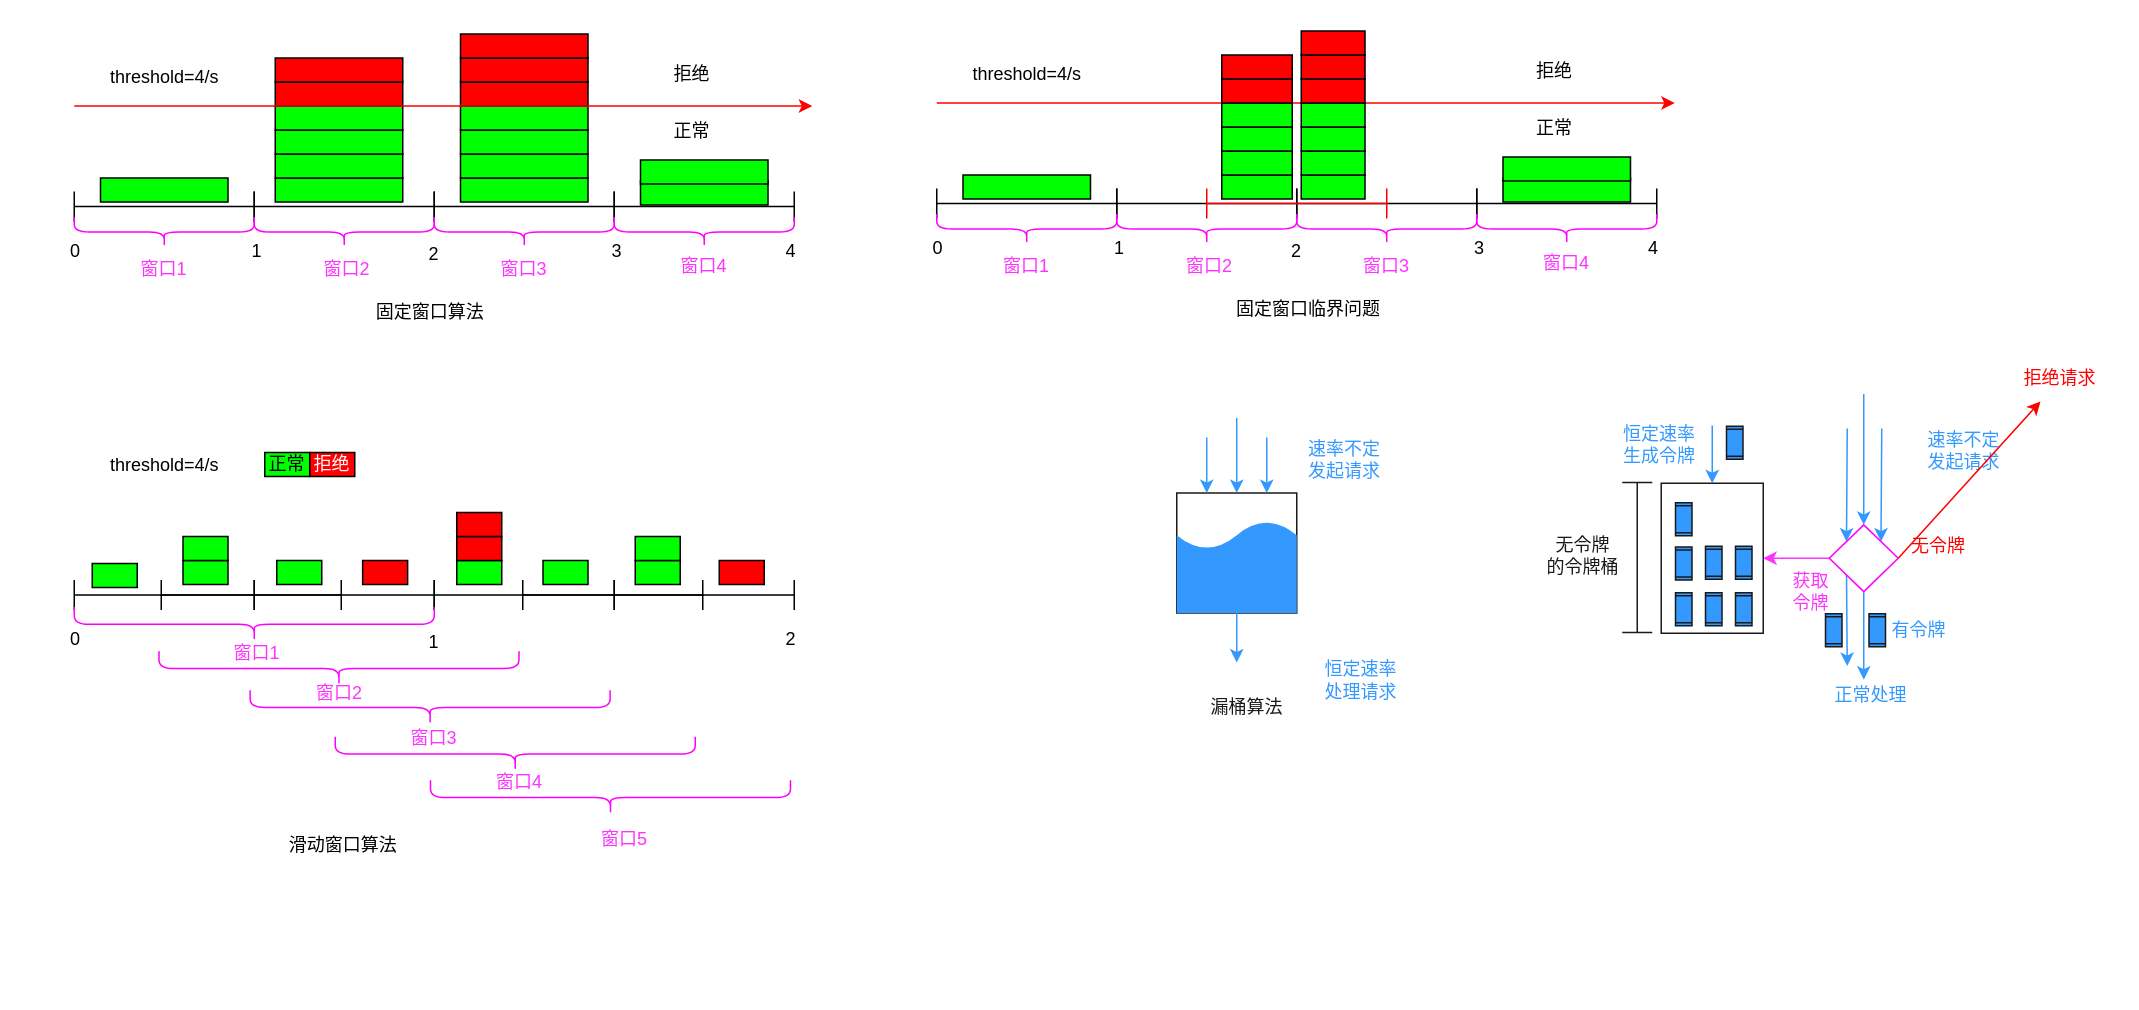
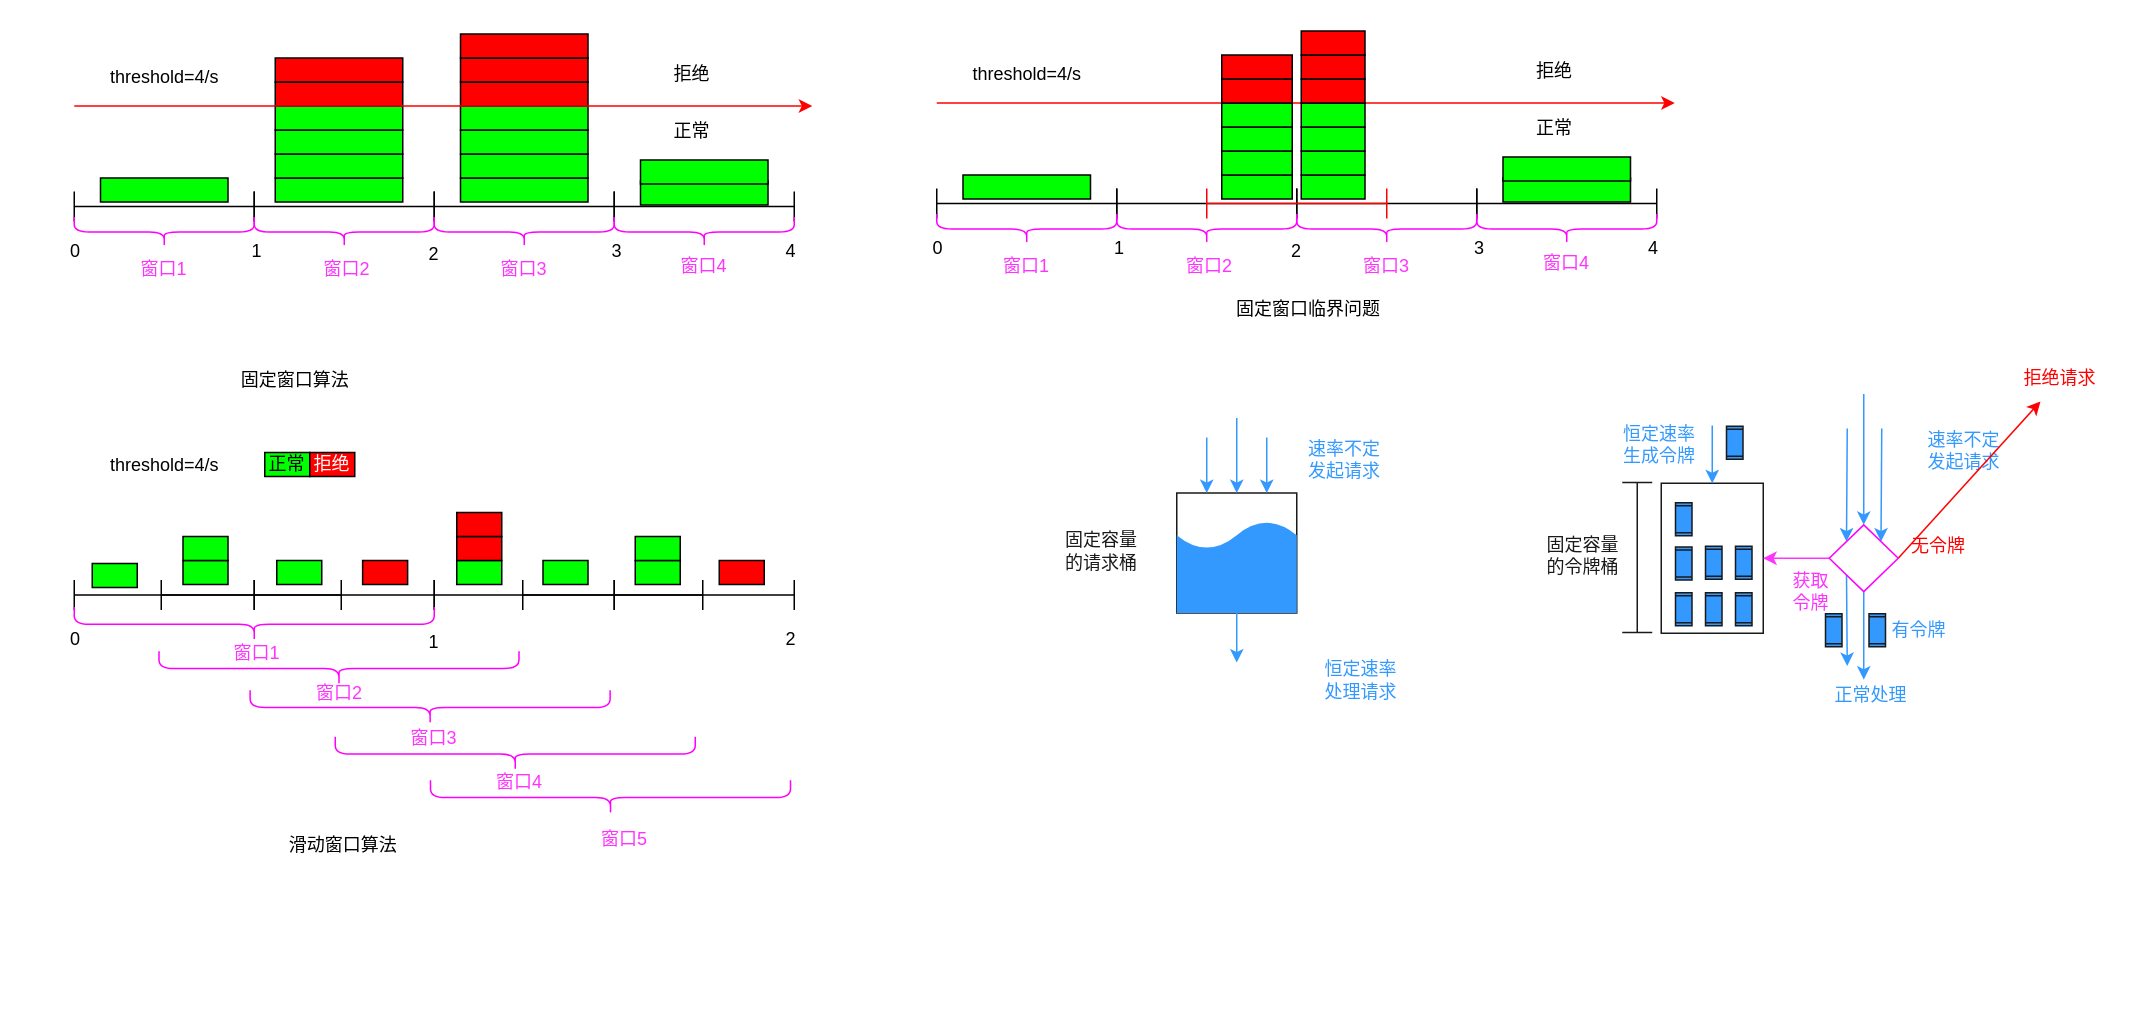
node "固定窗口算法": moved (430, 312) -> (295, 380)
node "固定容量 的请求桶": added
node "无令牌 的令牌桶": label "无令牌 的令牌桶" -> "固定容量 的令牌桶"
node "漏桶算法": removed
